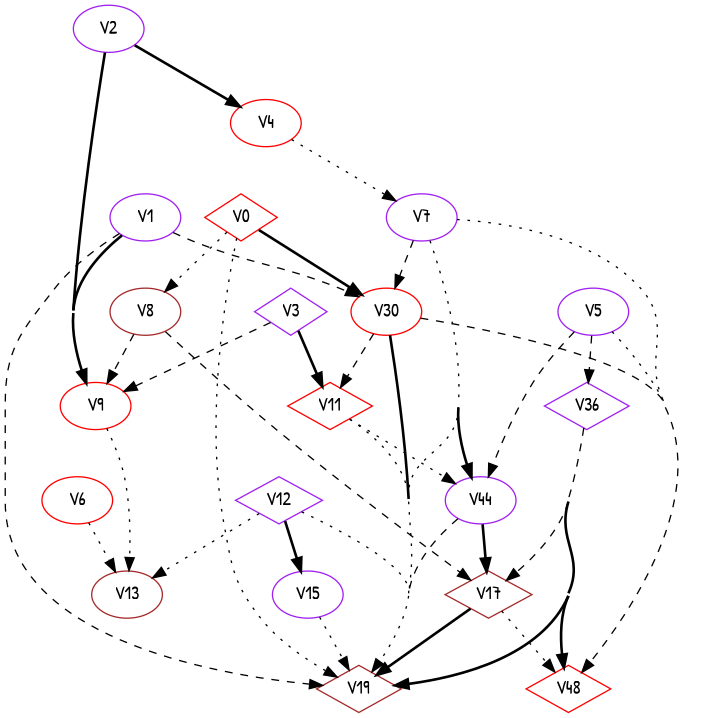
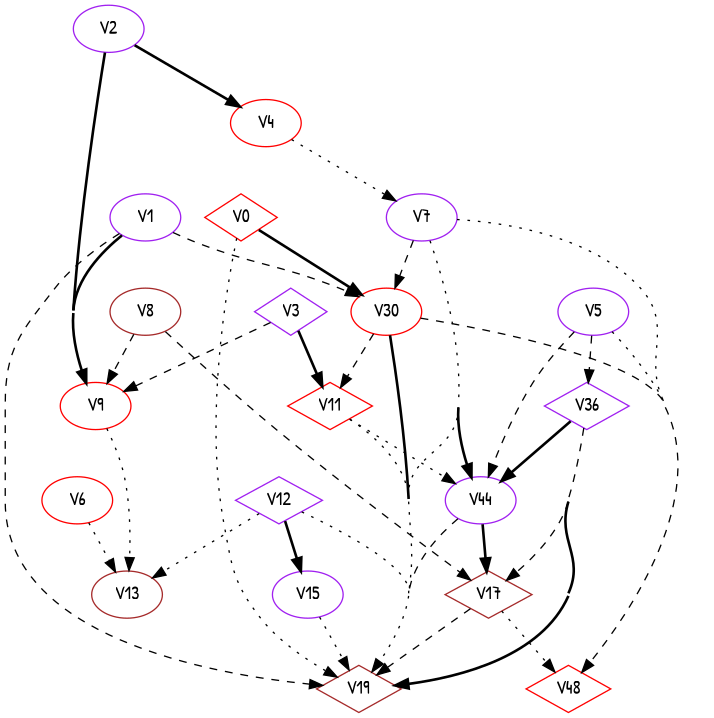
edge "V0" -> "V8": removed
edge "V36" -> "V48": now "V36" -> "V44"
edge "V17" -> "V19": style bold -> dashed
